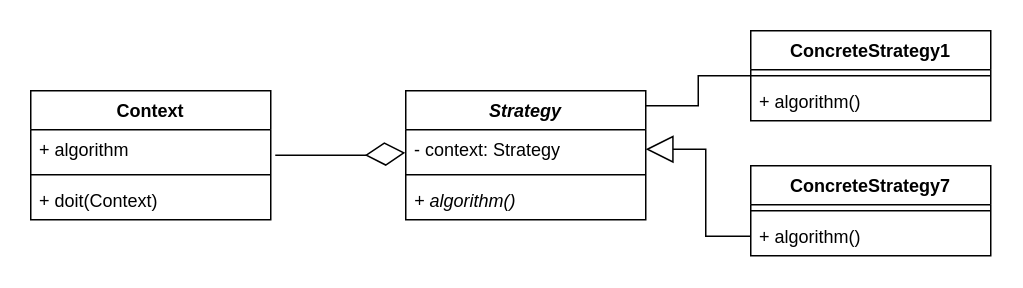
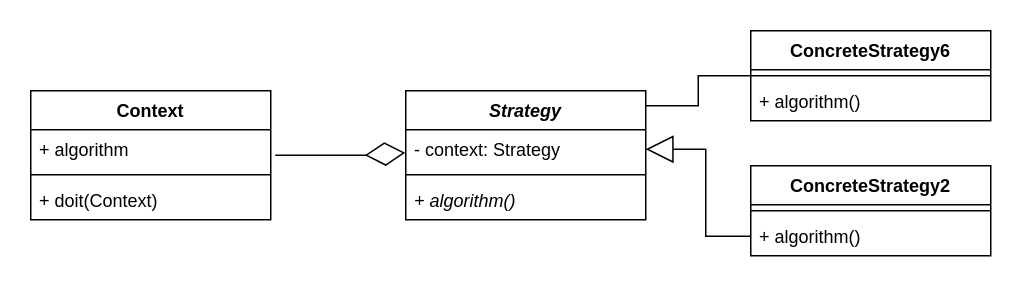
node "ConcreteStrategy1": label "ConcreteStrategy1" -> "ConcreteStrategy6"
node "ConcreteStrategy7": label "ConcreteStrategy7" -> "ConcreteStrategy2"
